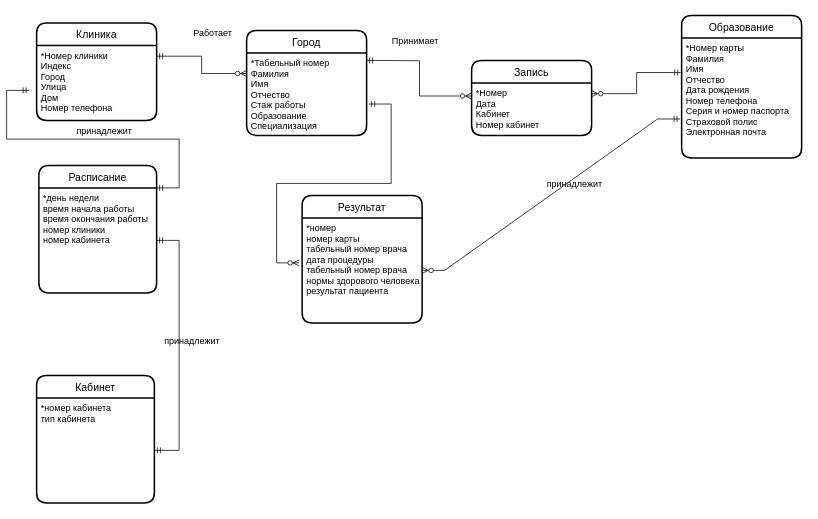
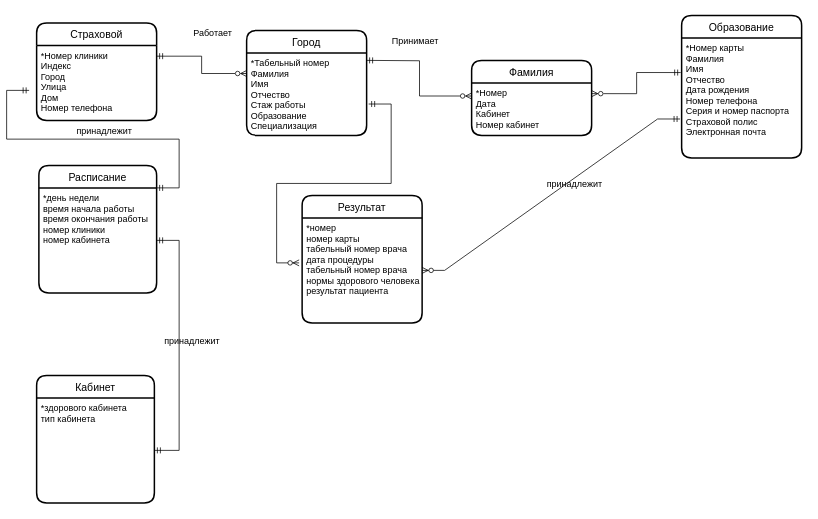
node "Клиника": label "Клиника" -> "Страховой"
node "Запись": label "Запись" -> "Фамилия"
node "*номер кабинета тип кабинета": label "*номер кабинета тип кабинета" -> "*здорового кабинета тип кабинета"
